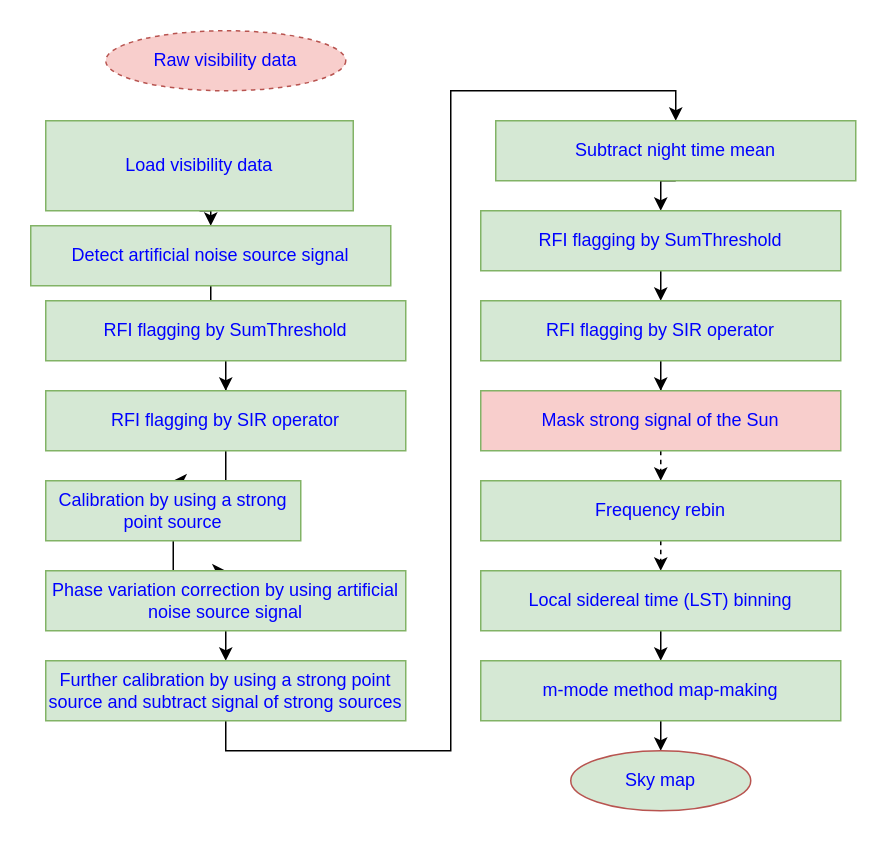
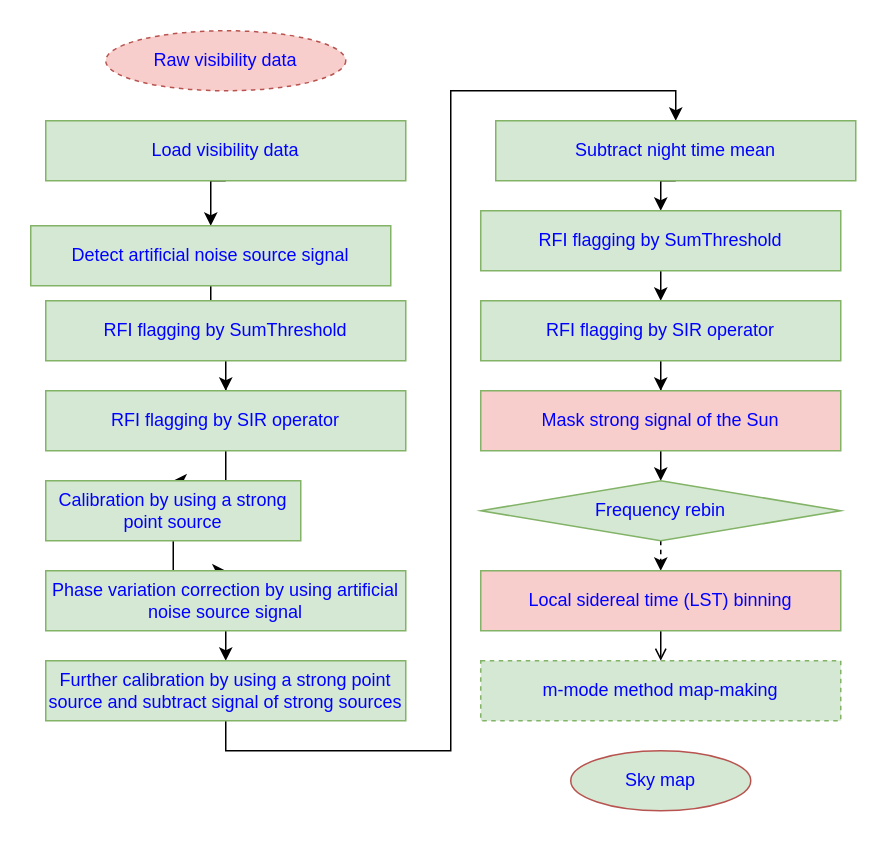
node "Load visibility data": size 308x90 -> 360x60
edge "Mask strong signal of the Sun" -> "Frequency rebin": style dashed -> solid
node "Frequency rebin": shape rectangle -> diamond
node "Local sidereal time (LST) binning": fillcolor #d5e8d4 -> #f8cecc
edge "Local sidereal time (LST) binning" -> "m-mode method map-making": arrowhead classic -> open
node "m-mode method map-making": style solid -> dashed
edge "m-mode method map-making" -> "Sky map": removed
